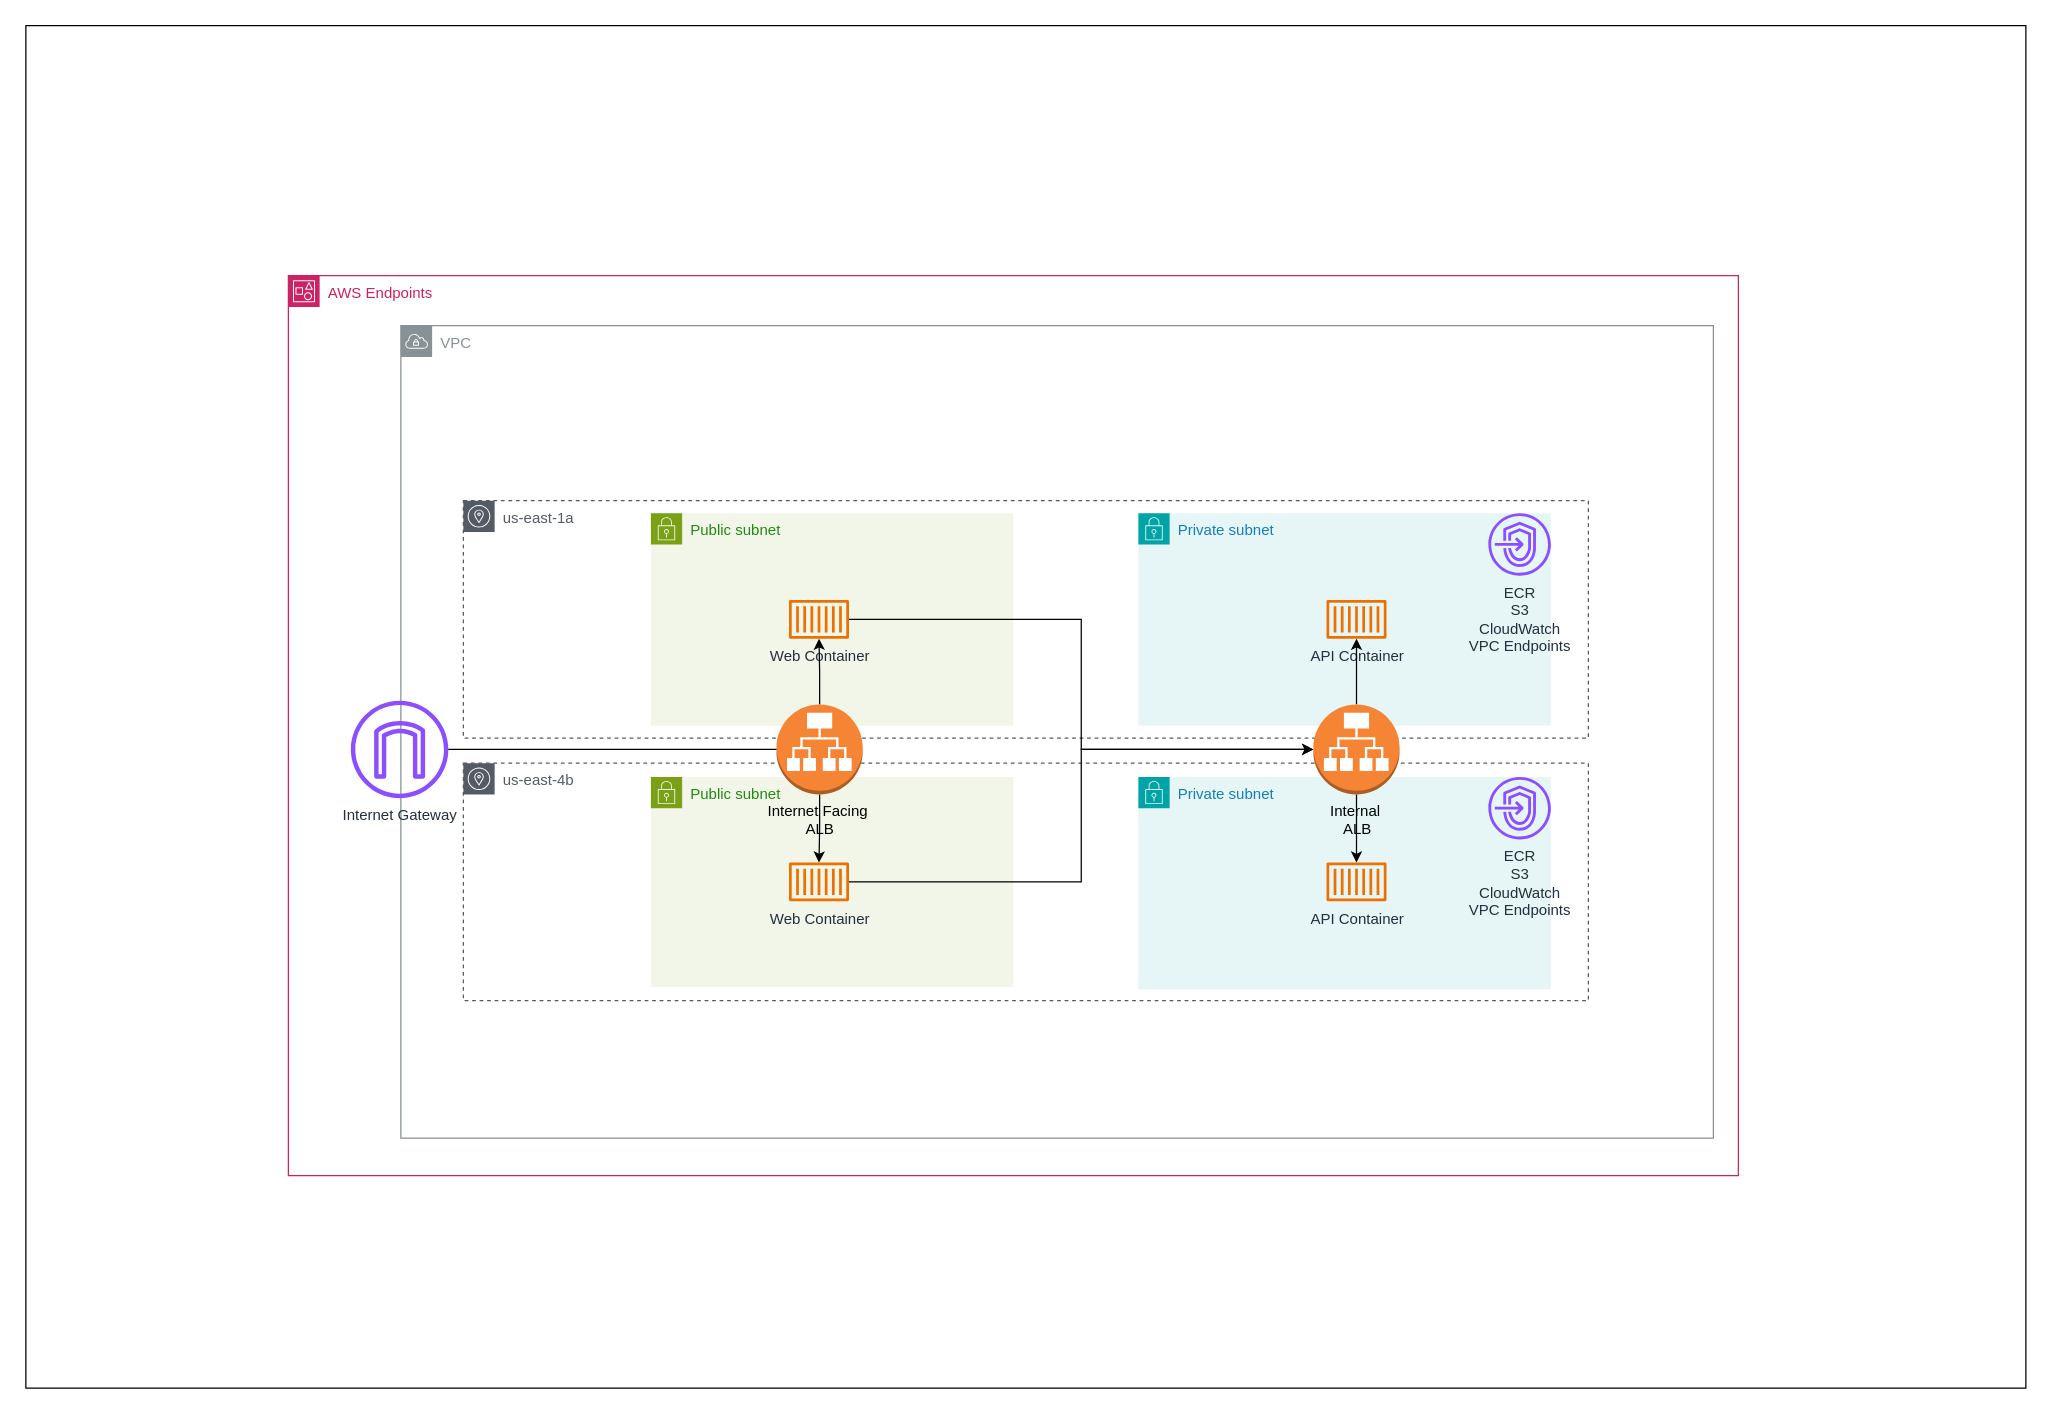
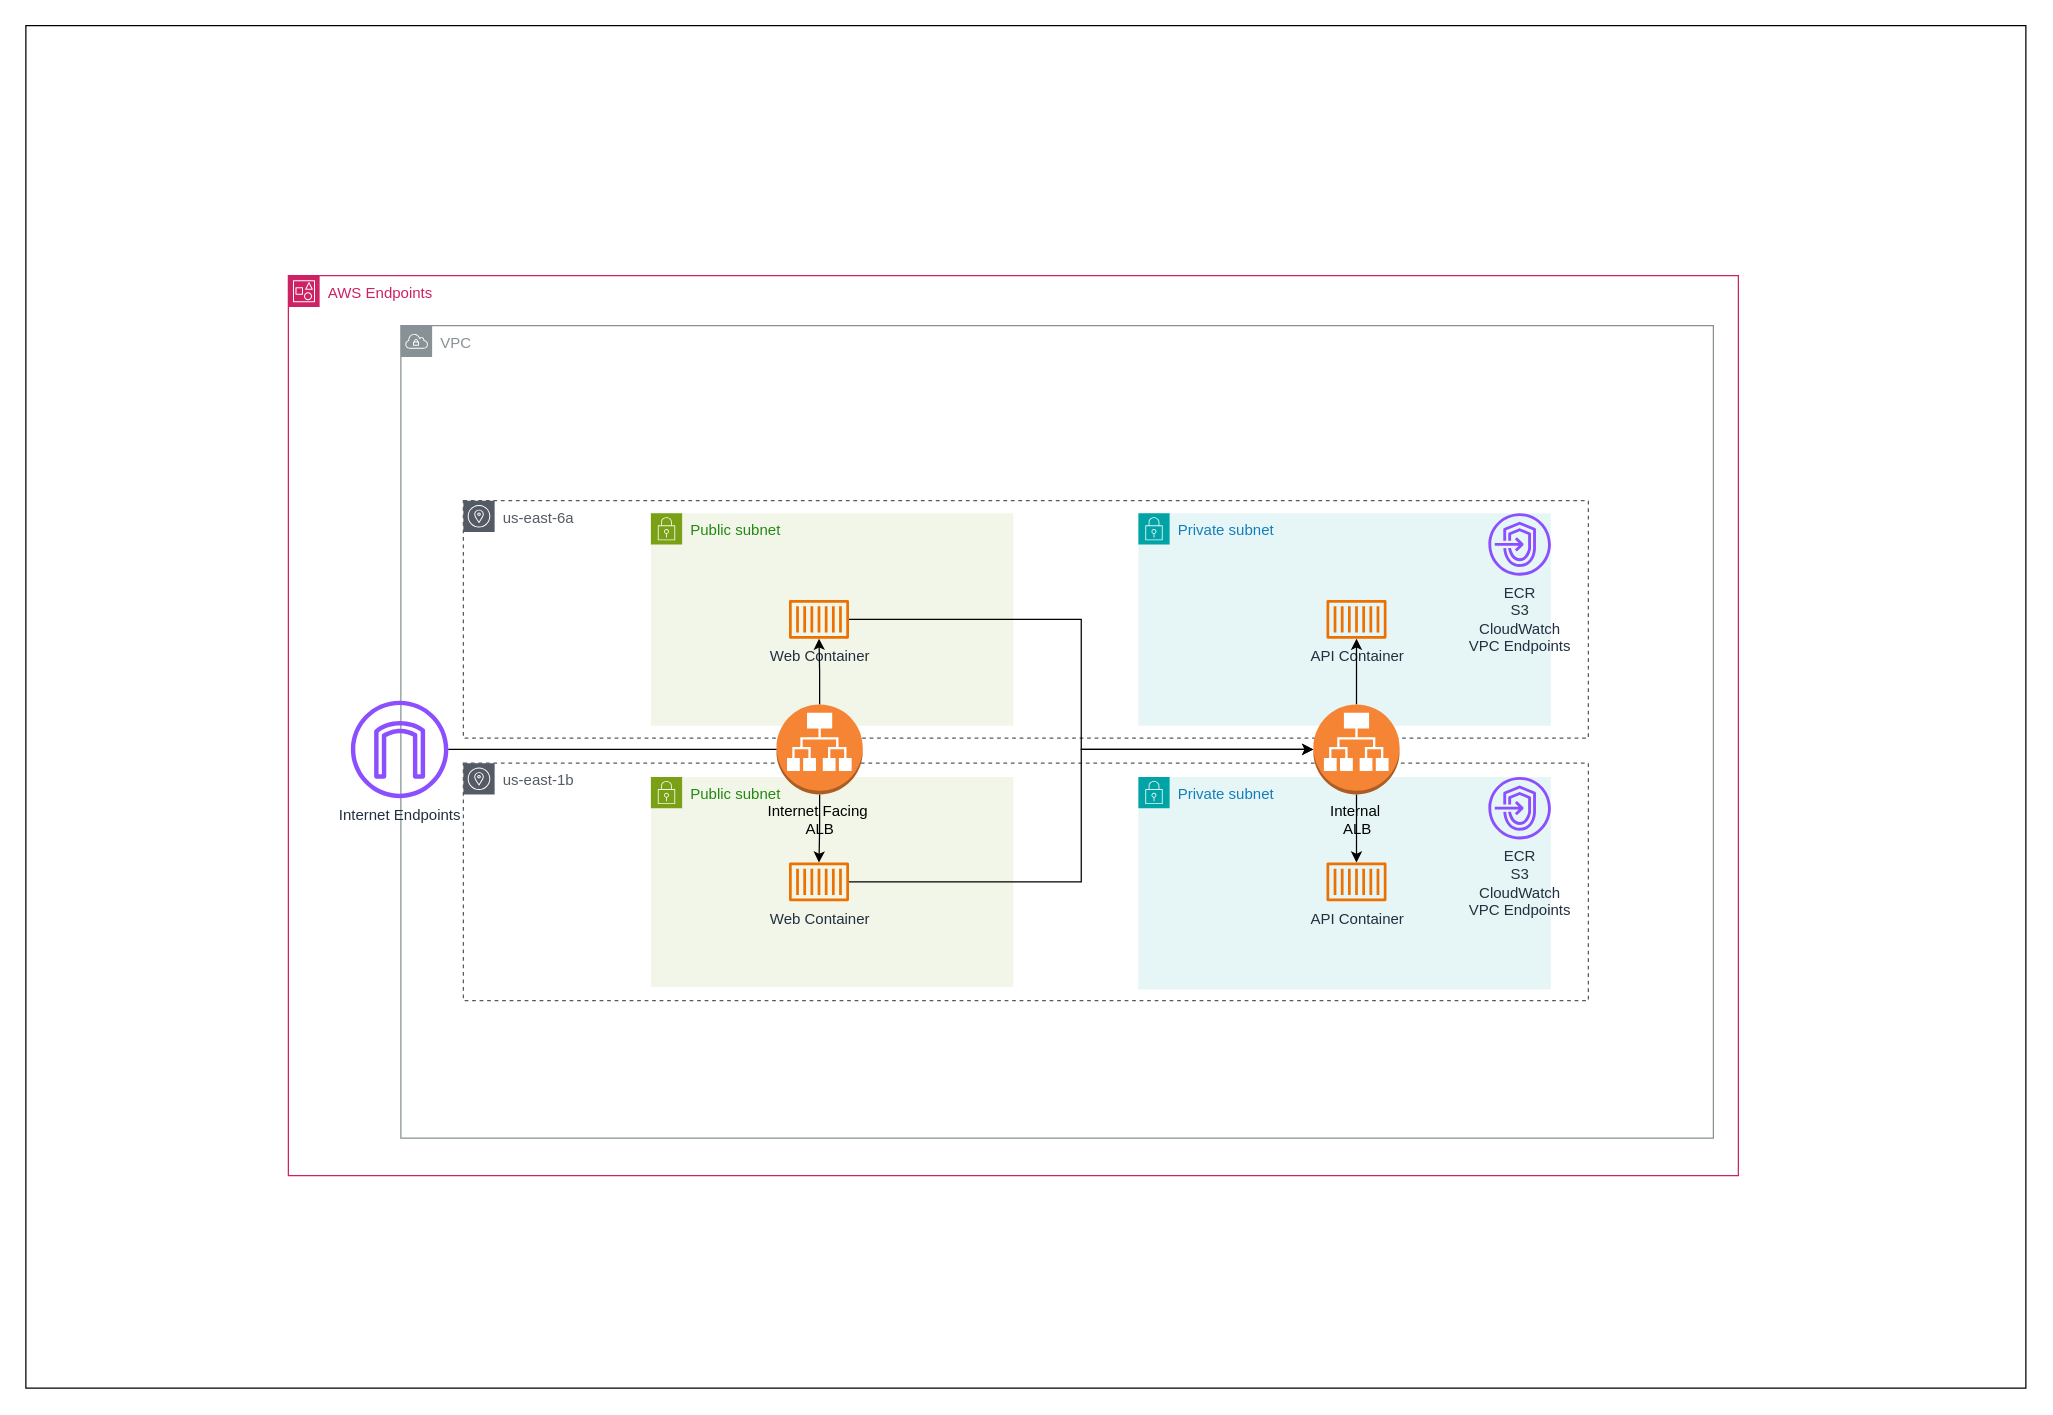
node "us-east-1a": label "us-east-1a" -> "us-east-6a"
node "us-east-4b": label "us-east-4b" -> "us-east-1b"
node "Internet Gateway": label "Internet Gateway" -> "Internet Endpoints"
